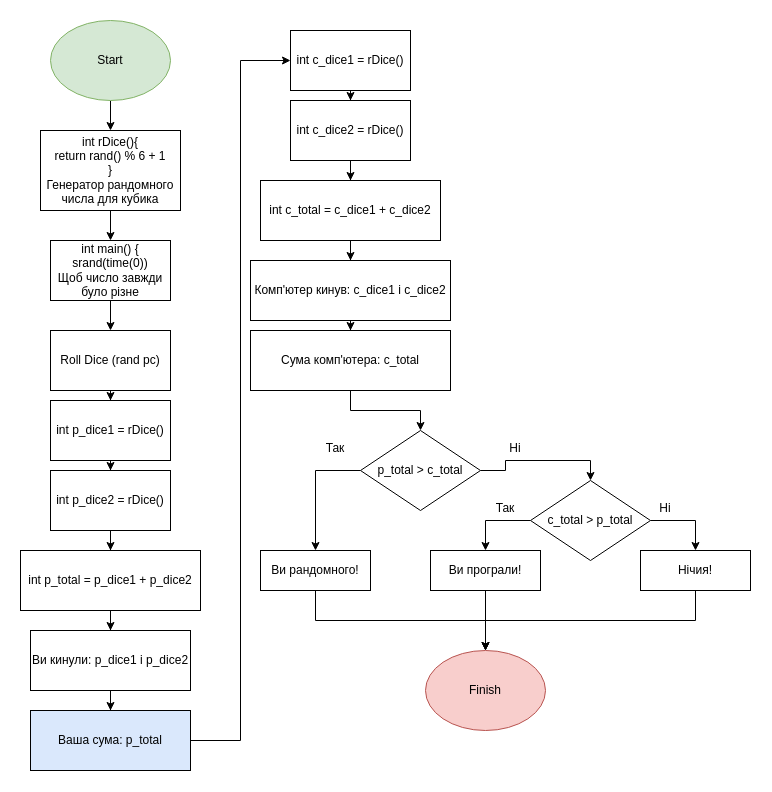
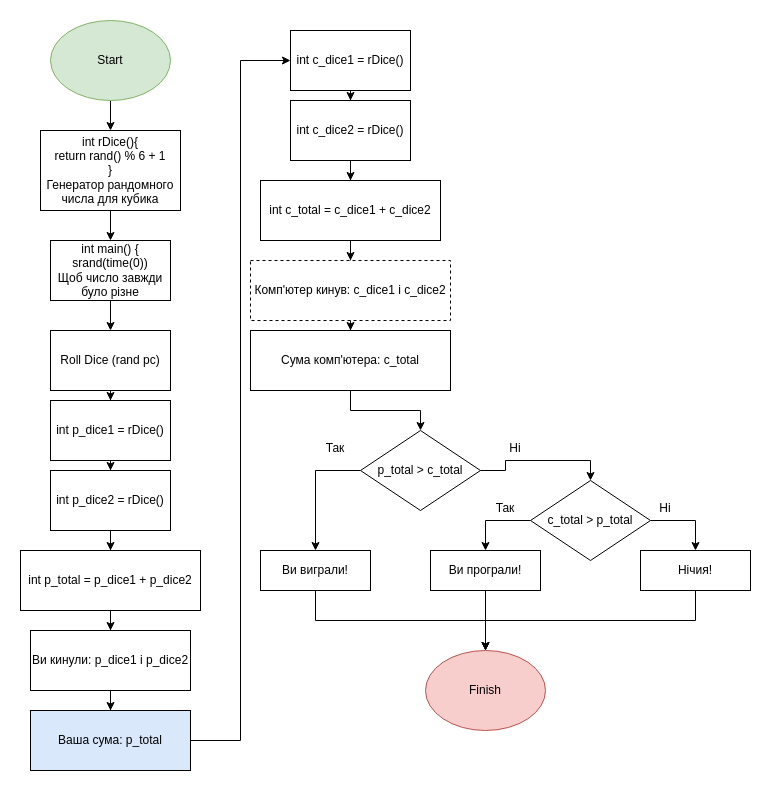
node "Комп'ютер кинув: c_dice1 і c_dice2": style solid -> dashed
node "Ви рандомного!": label "Ви рандомного!" -> "Ви виграли!"
